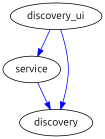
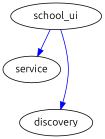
node "discovery_ui": label "discovery_ui" -> "school_ui"
edge "service" -> "discovery": removed
